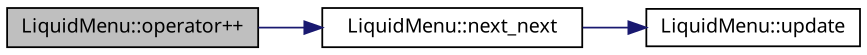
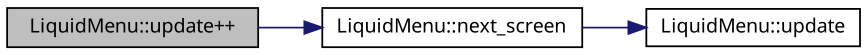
node "LiquidMenu::operator++": label "LiquidMenu::operator++" -> "LiquidMenu::update++"
node "LiquidMenu::next_next": label "LiquidMenu::next_next" -> "LiquidMenu::next_screen"
